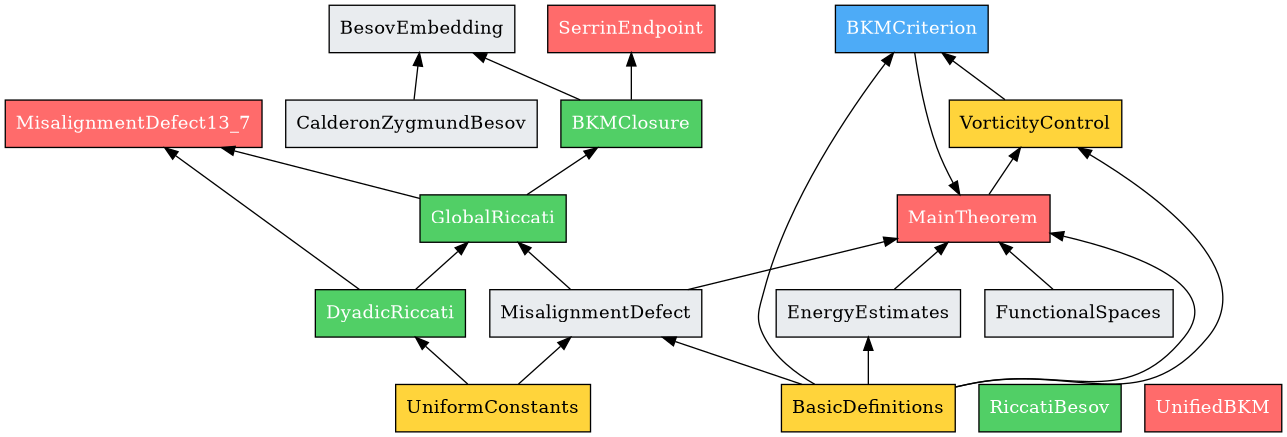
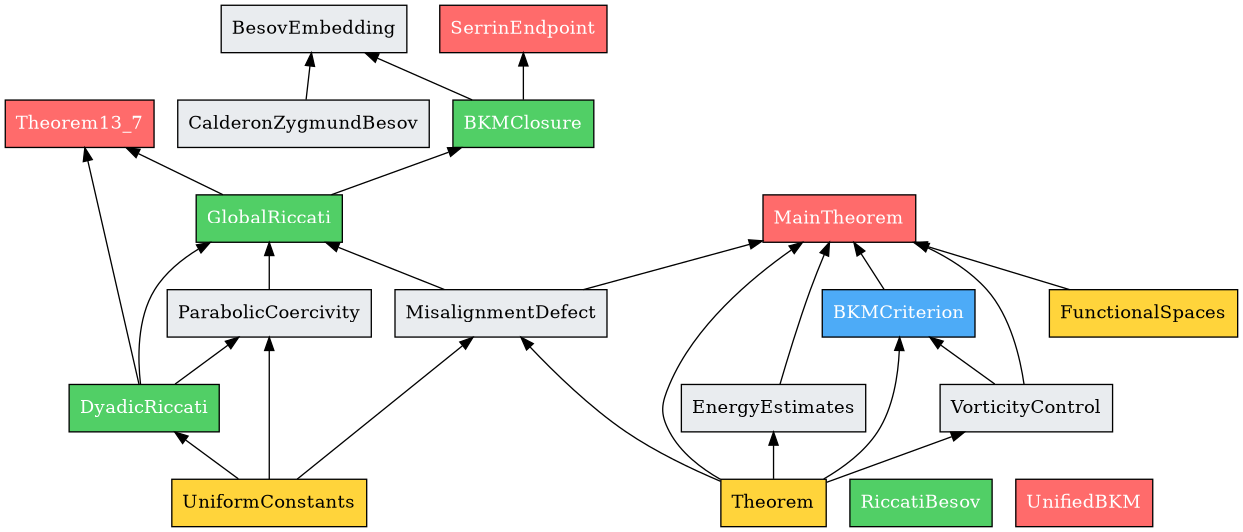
node "MisalignmentDefect13_7": label "MisalignmentDefect13_7" -> "Theorem13_7"
node "VorticityControl": fillcolor #ffd43b -> #e9ecef
edge "MainTheorem" -> "VorticityControl": reversed
node "ParabolicCoercivity": added
node "FunctionalSpaces": fillcolor #e9ecef -> #ffd43b
node "BasicDefinitions": label "BasicDefinitions" -> "Theorem"
